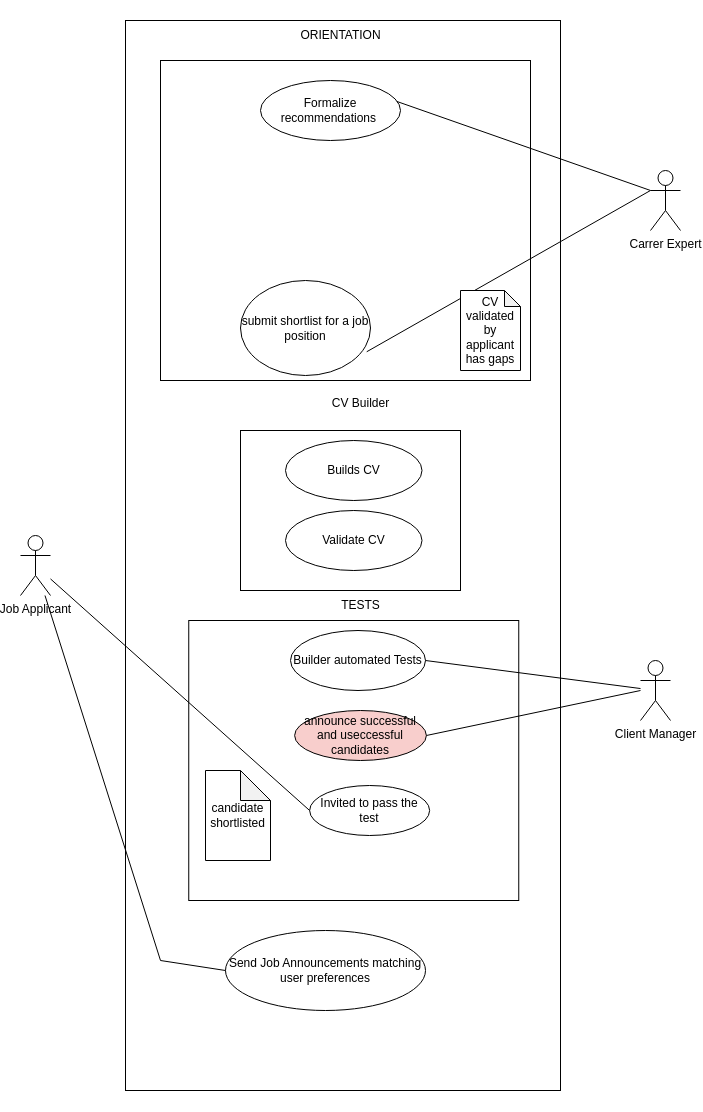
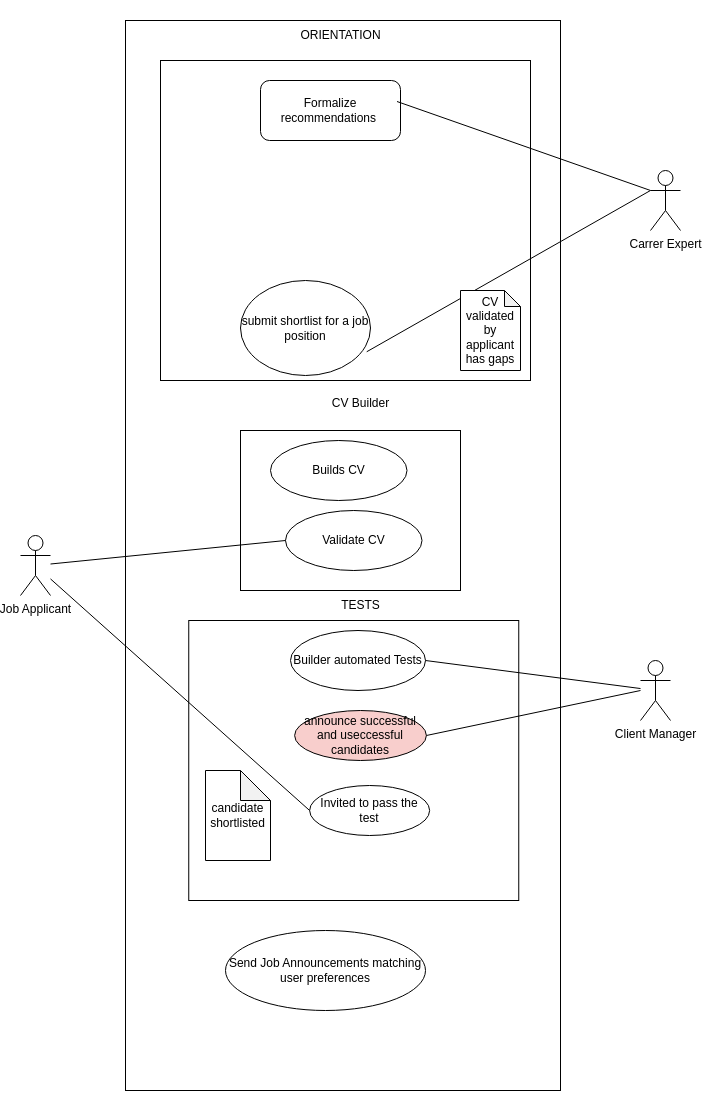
node "Formalize recommendations": shape ellipse -> rounded rectangle
node "Builds CV": moved (354, 471) -> (339, 471)
edge "Validate CV" -- "Job Applicant": added
edge "Job Applicant" -- "Send Job Announcements matching user preferences": removed
